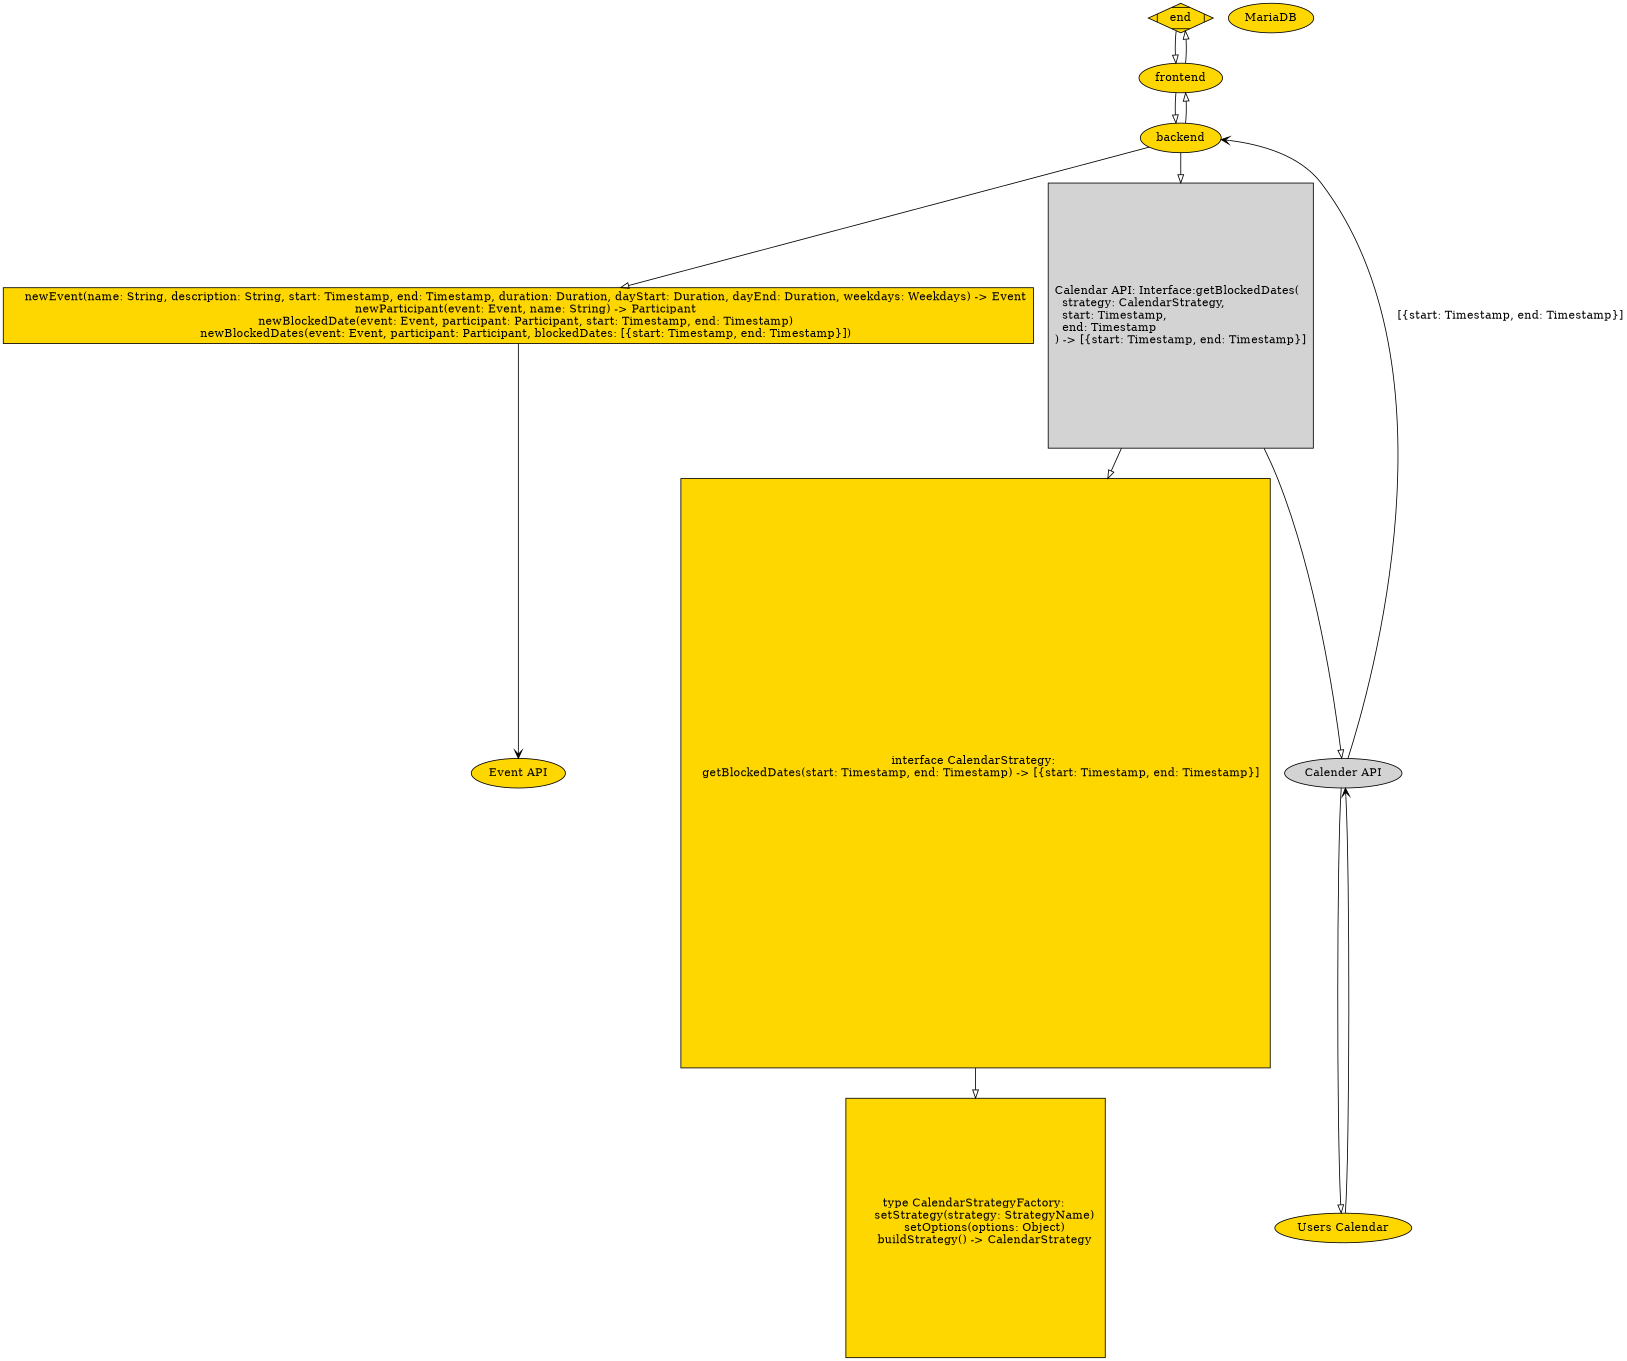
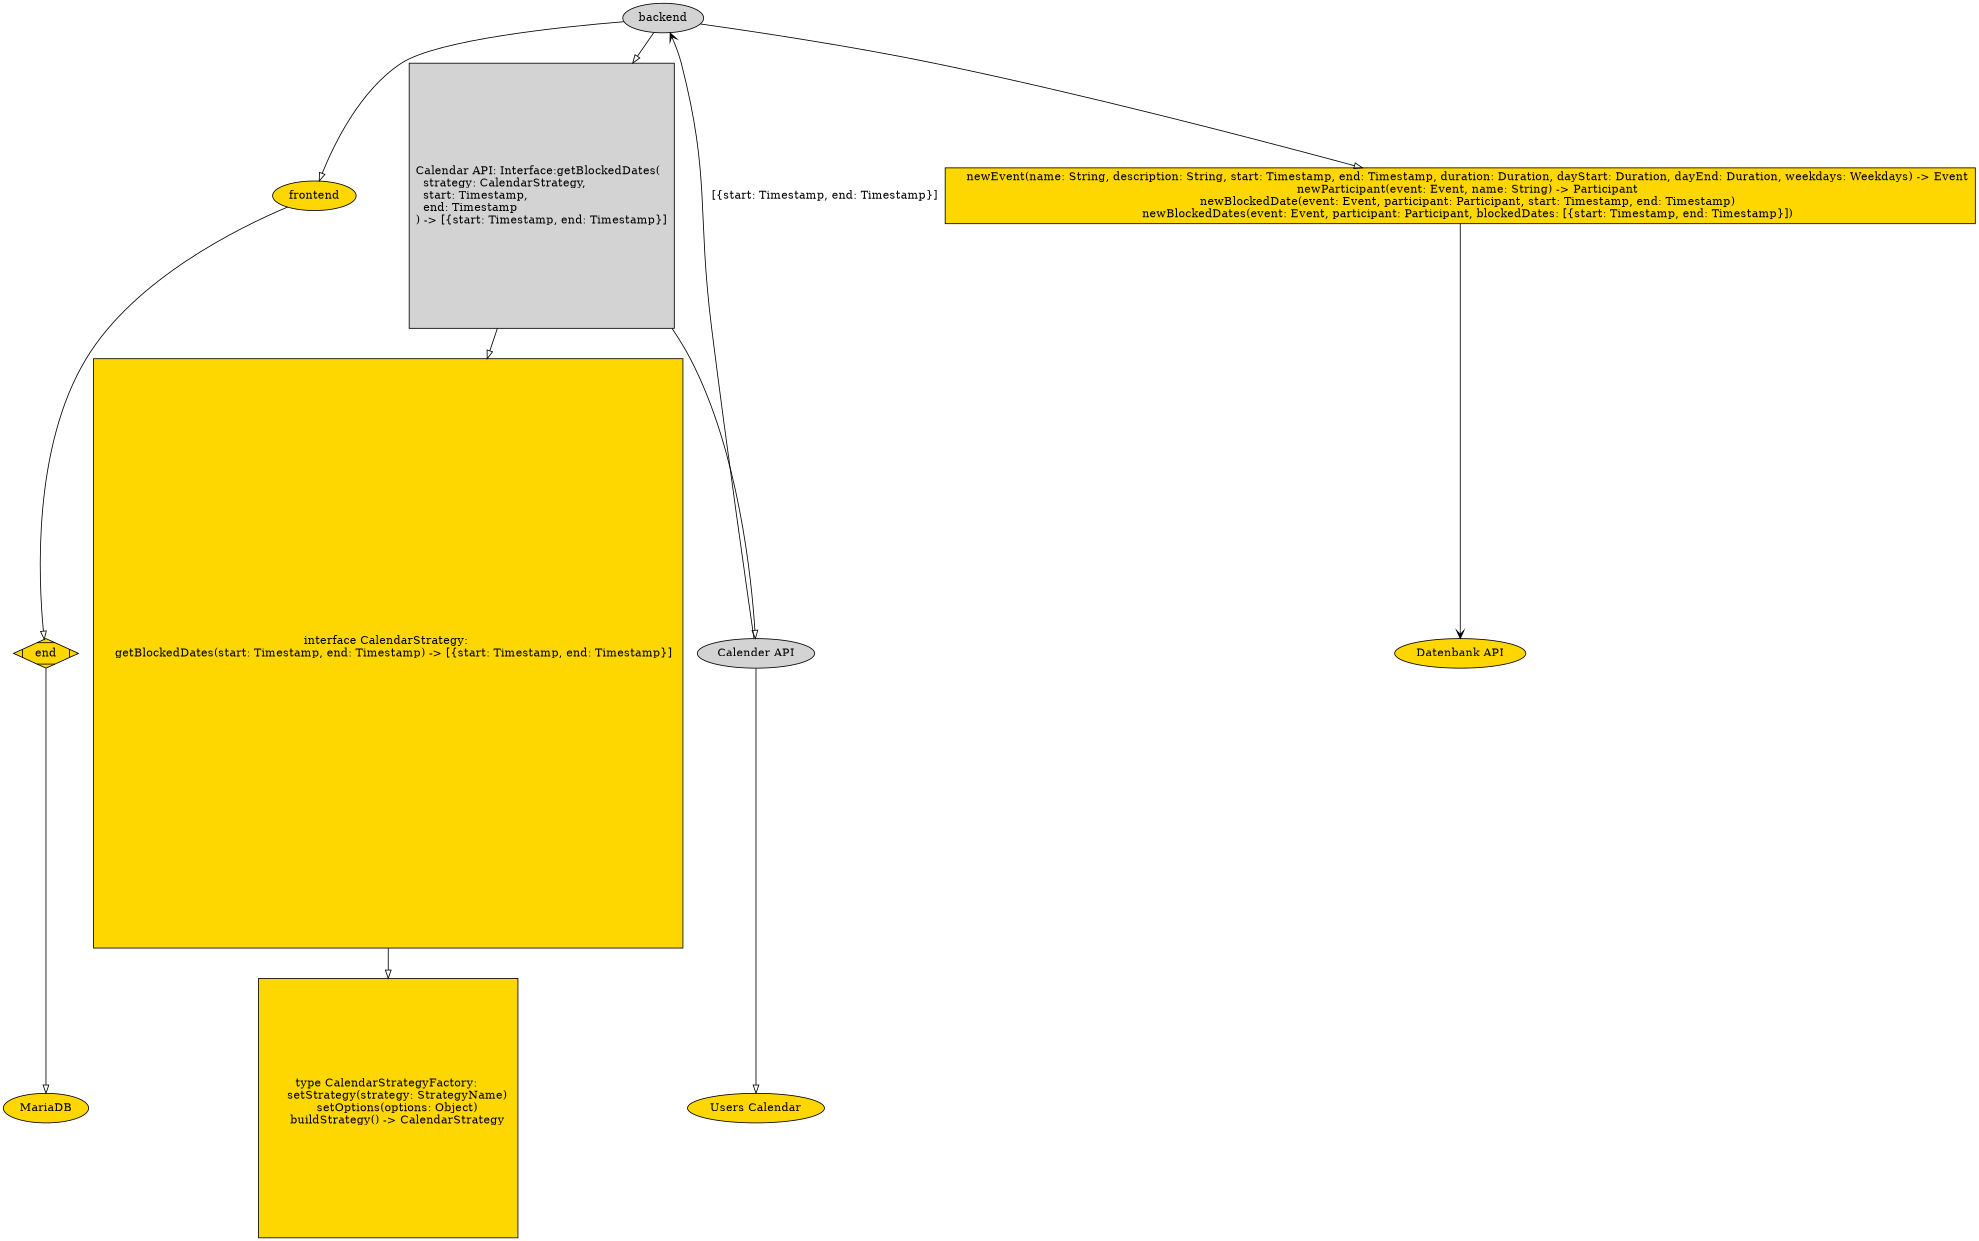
edge "end" -> "frontend": now "end" -> "MariaDB"
edge "frontend" -> "backend": removed
node "backend": fillcolor gold -> lightgrey
node "Event API": label "Event API" -> "Datenbank API"
edge "Users Calendar" -> "Calender API": removed
